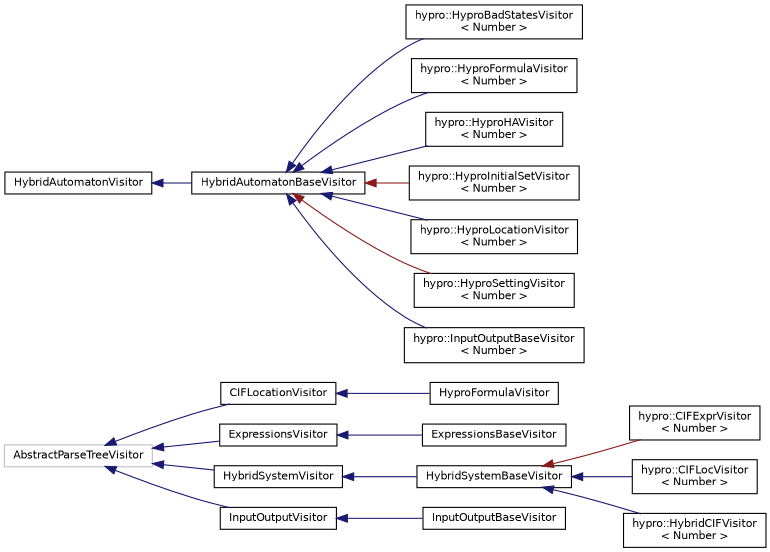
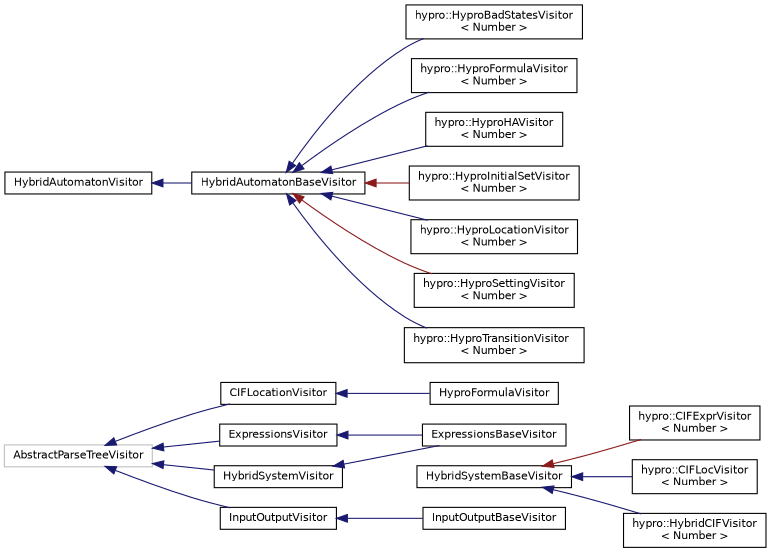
node "hypro::InputOutputBaseVisitor < Number >": label "hypro::InputOutputBaseVisitor < Number >" -> "hypro::HyproTransitionVisitor < Number >"
edge "HybridSystemBaseVisitor" -> "HybridSystemVisitor": now "ExpressionsBaseVisitor" -> "HybridSystemVisitor"
